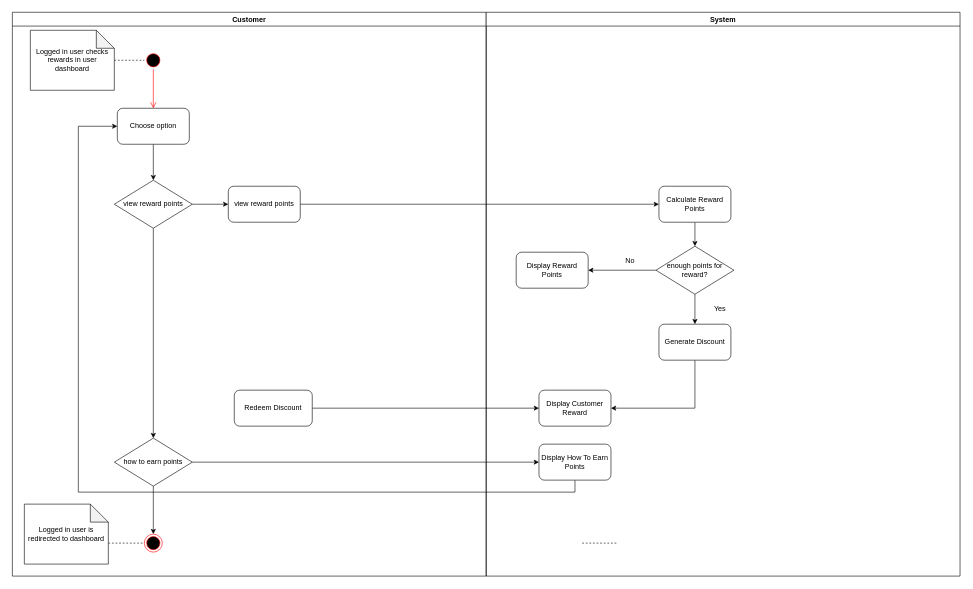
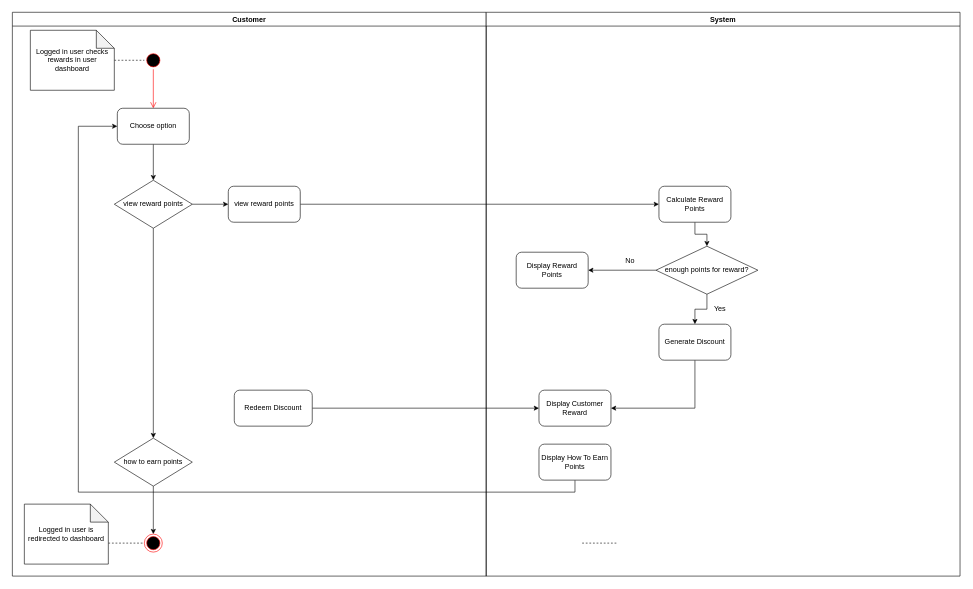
node "enough points for reward?": size 78x48 -> 102x48
edge "how to earn points" -> "Display How To Earn Points": removed
